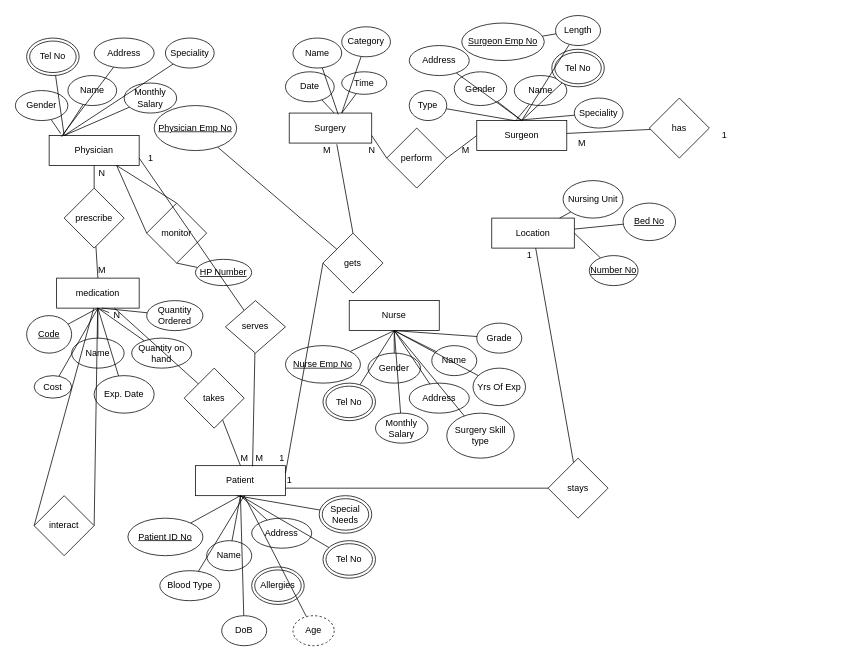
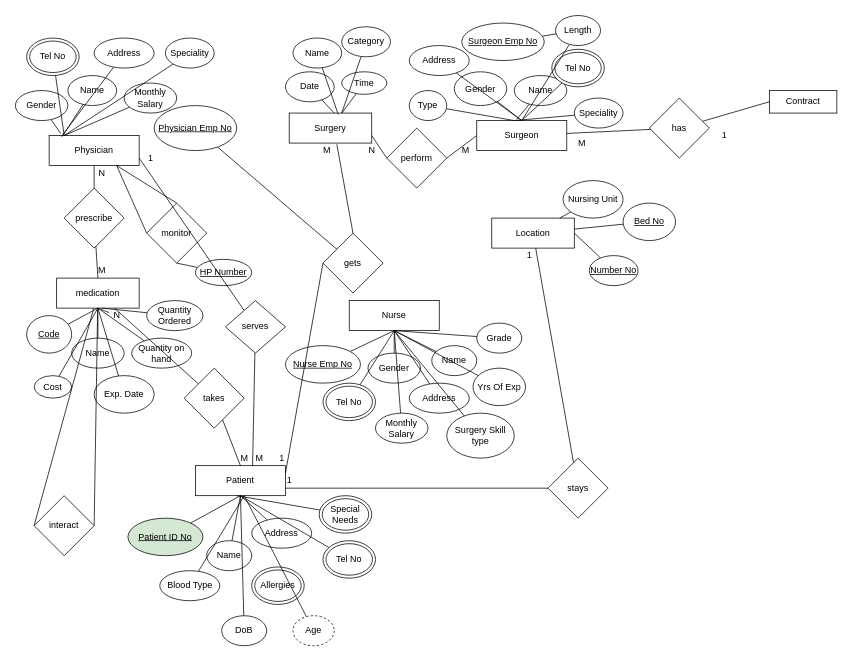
node "Contract": added
edge "Contract" -- "has": added
node "Patient ID No": fillcolor #ffffff -> #d5e8d4
